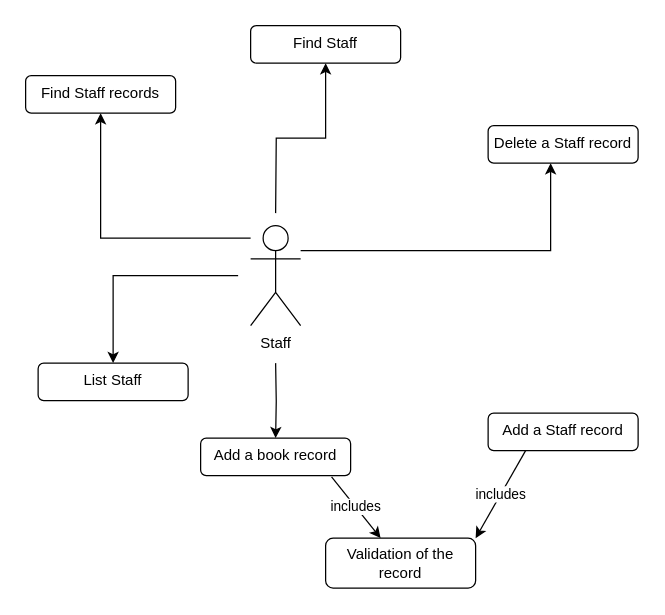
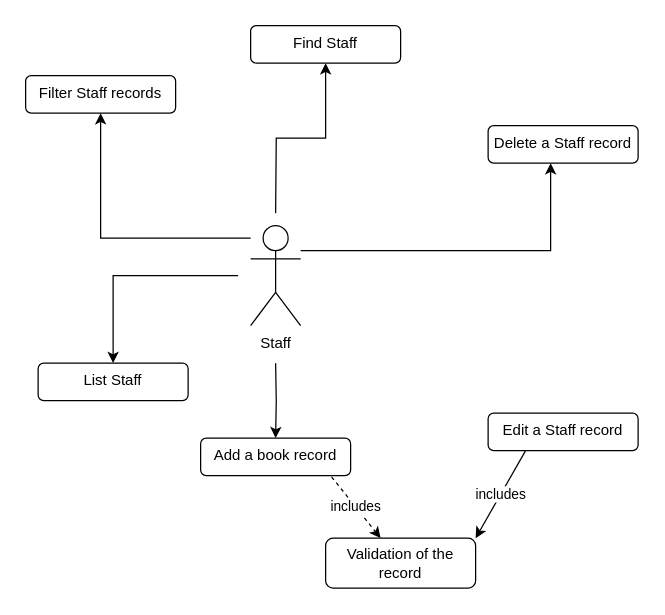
node "Find Staff records": label "Find Staff records" -> "Filter Staff records"
node "Add a Staff record": label "Add a Staff record" -> "Edit a Staff record"
edge "Add a book record" -> "Validation of the record": style solid -> dashed
